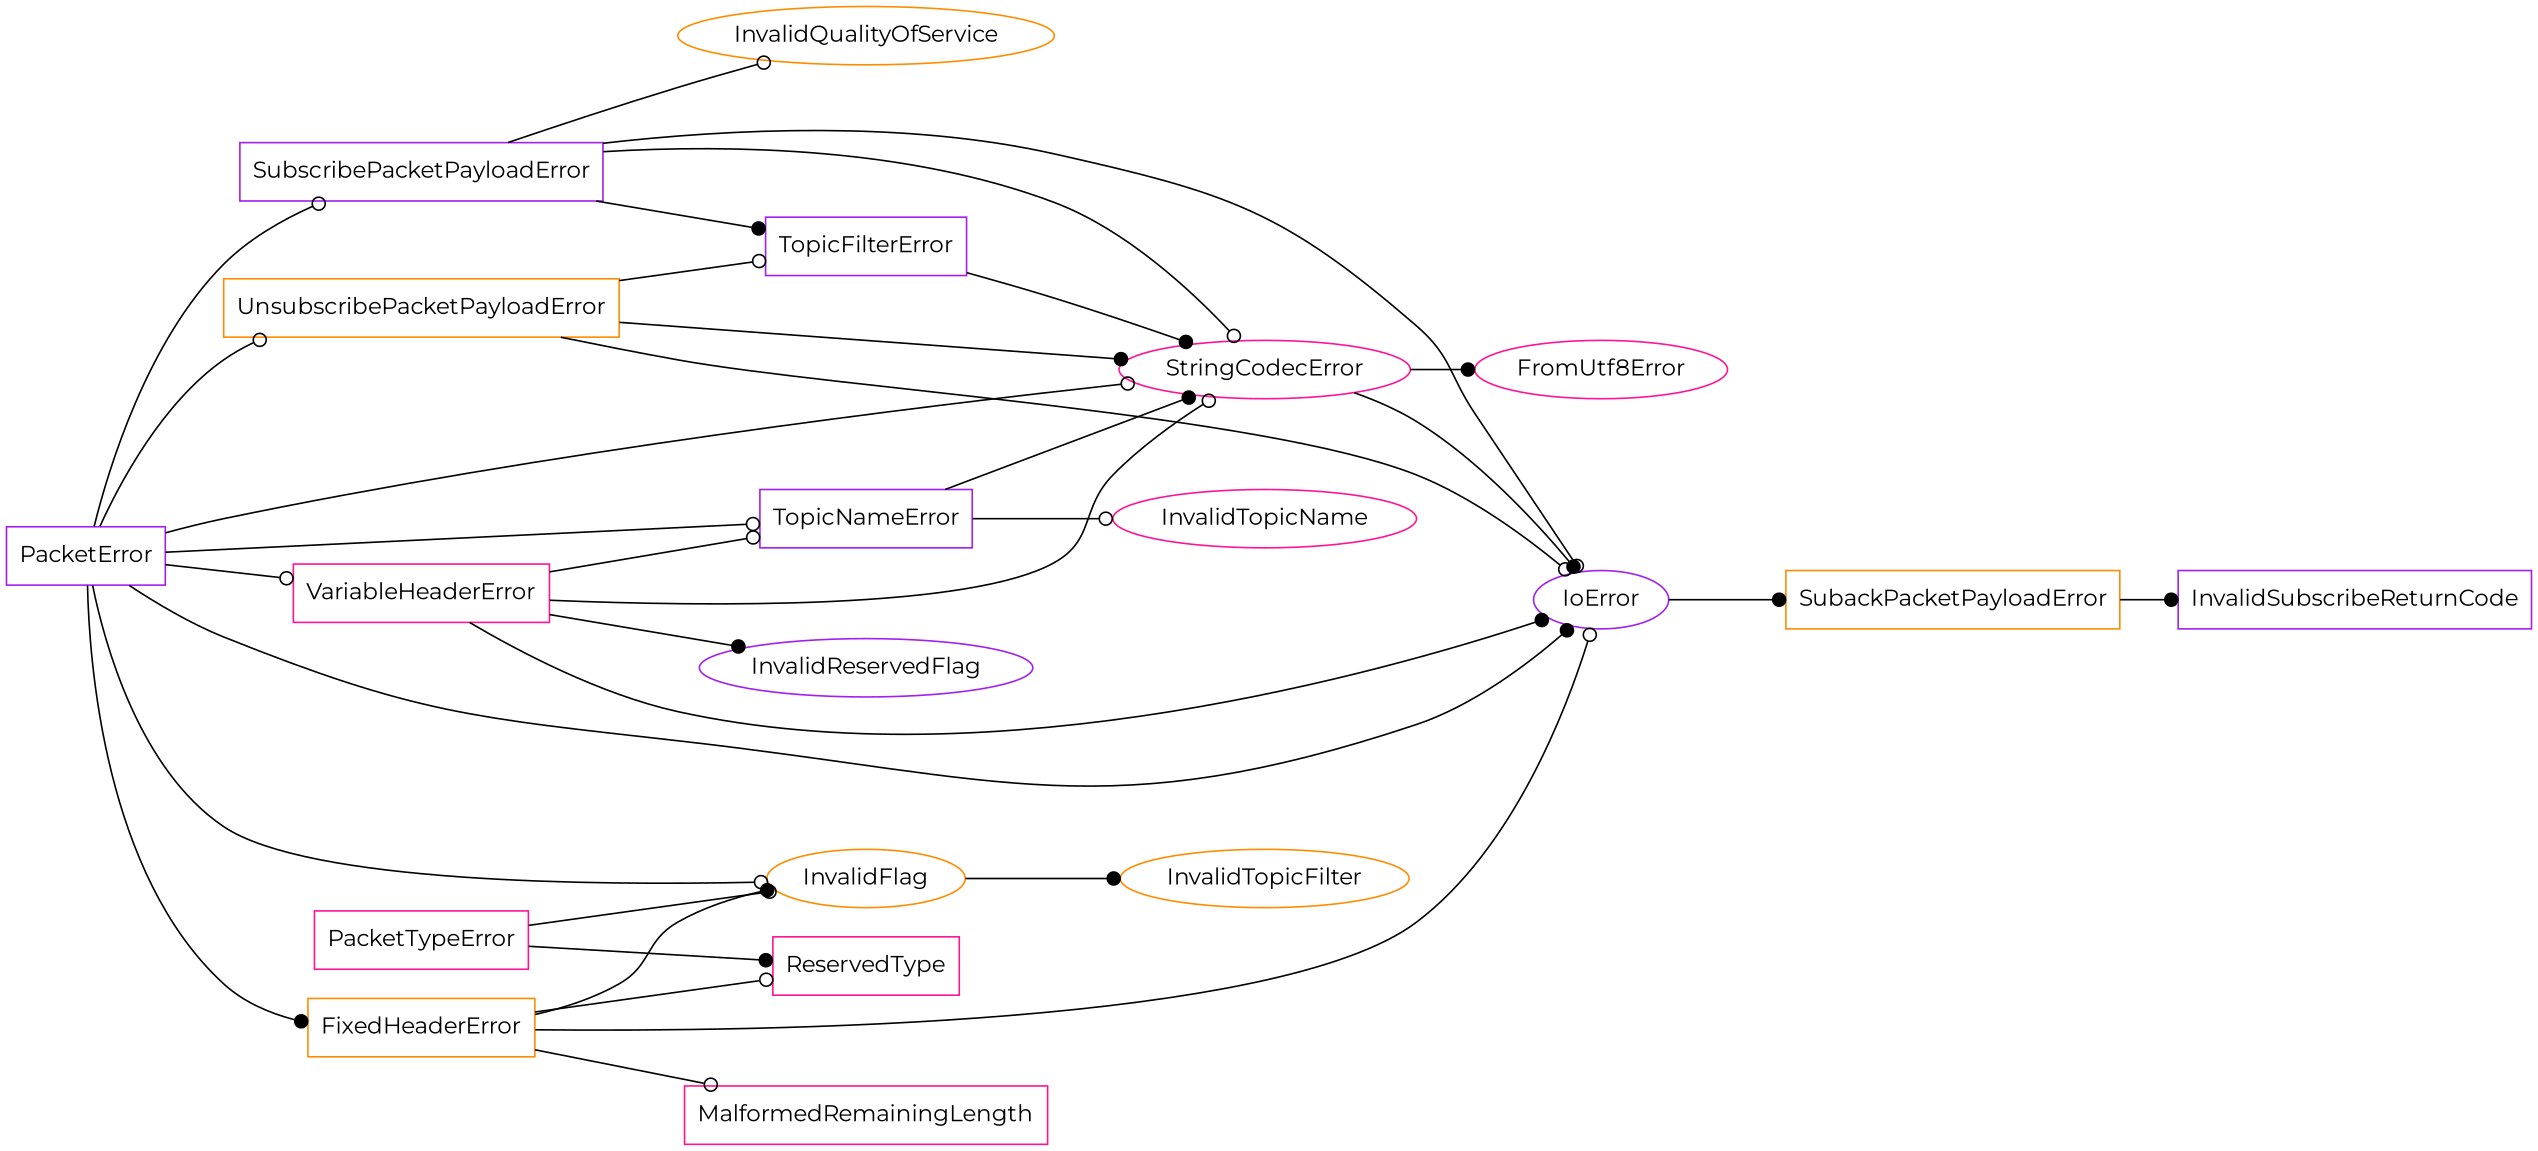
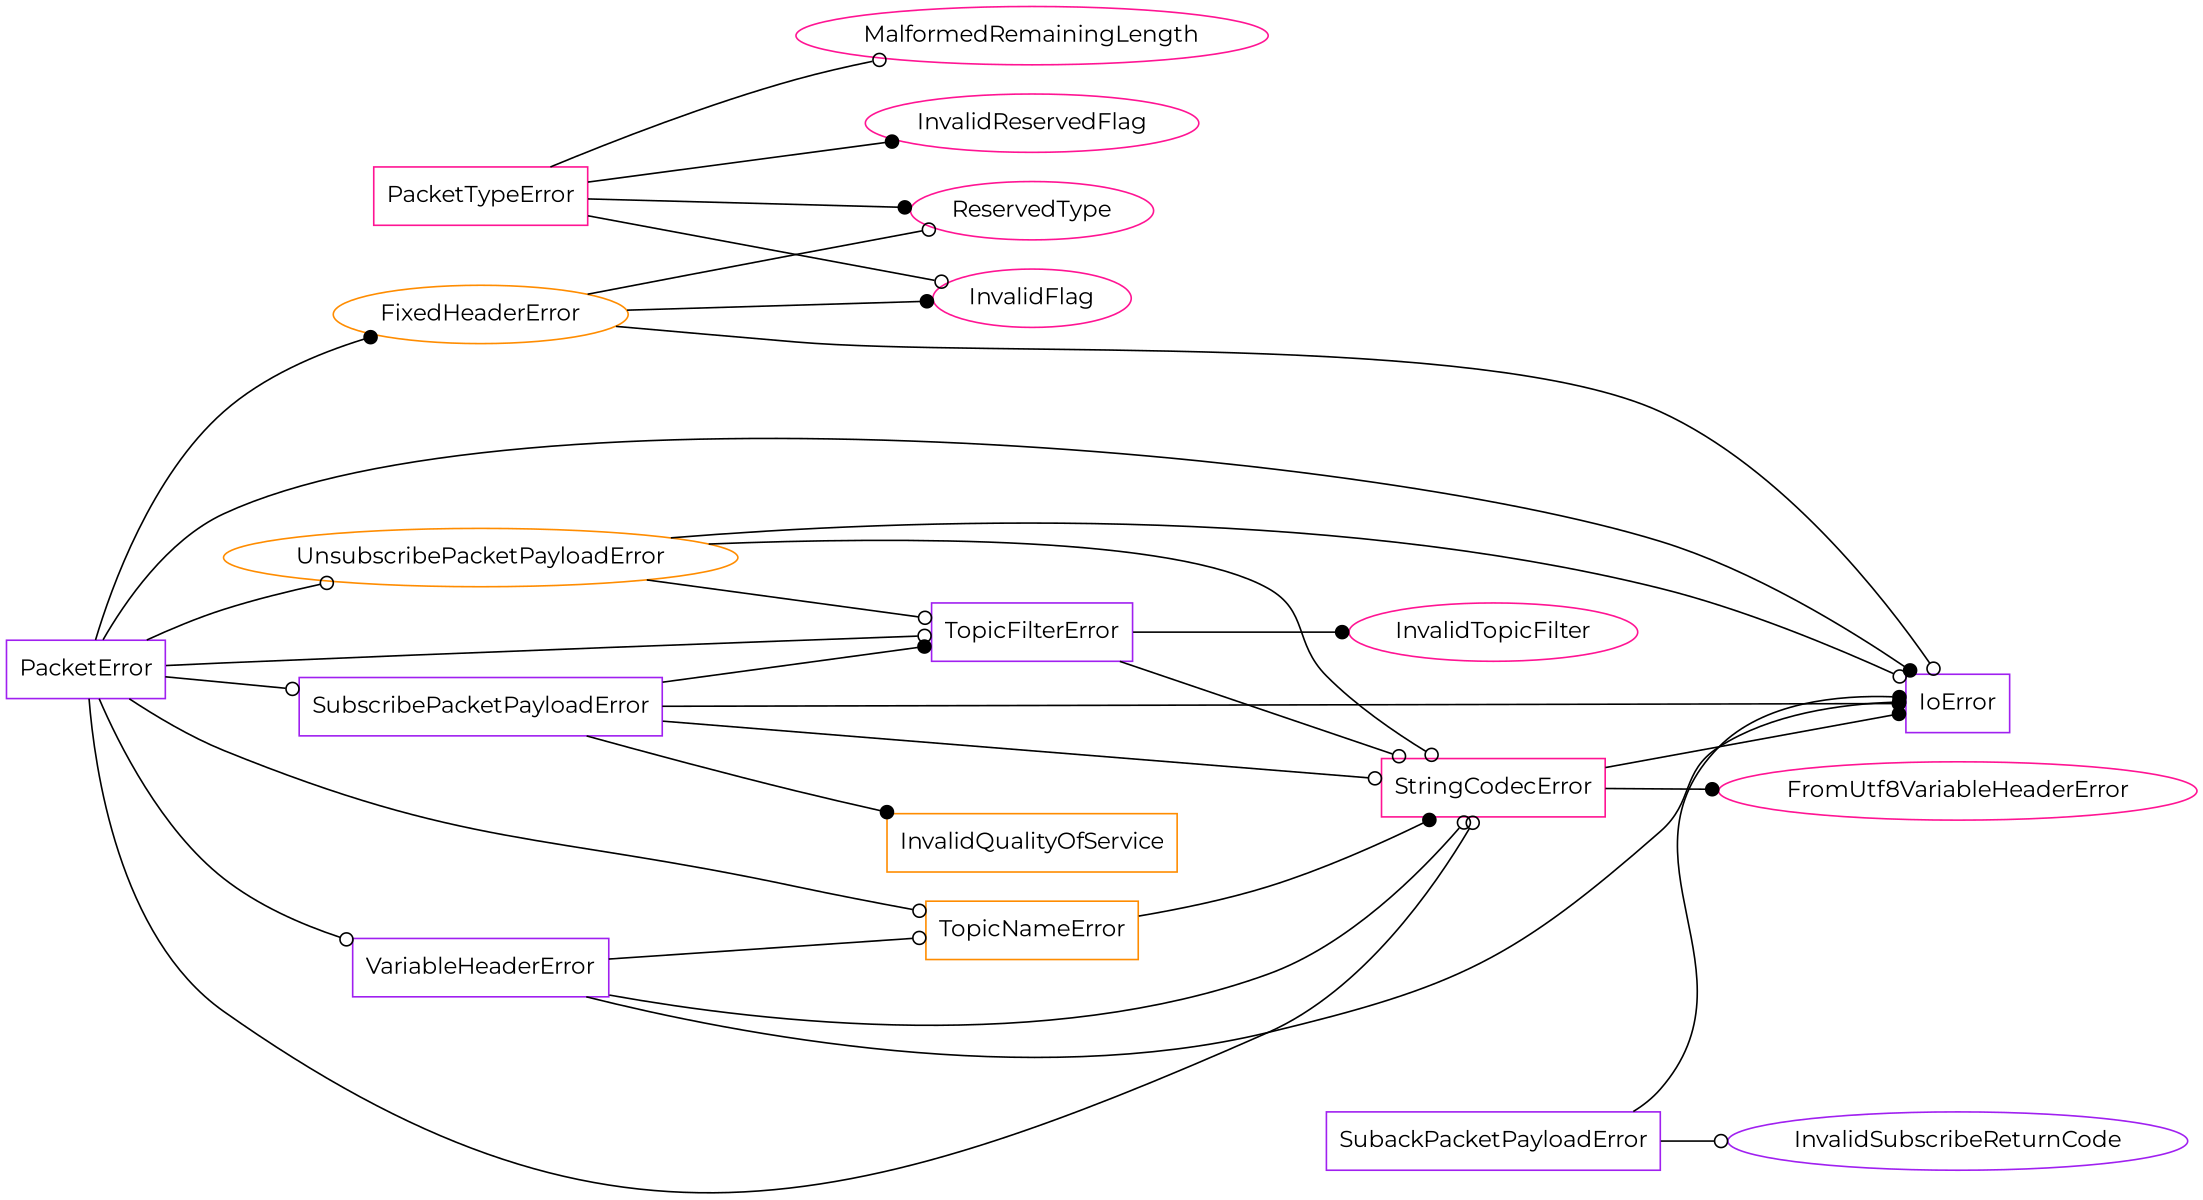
node "InvalidQualityOfService": shape ellipse -> box
edge "SubscribePacketPayloadError" -> "InvalidQualityOfService": arrowhead odot -> dot
edge "SubscribePacketPayloadError" -> "IoError": arrowhead odot -> dot
edge "TopicFilterError" -> "StringCodecError": arrowhead dot -> odot
node "UnsubscribePacketPayloadError": shape box -> ellipse
edge "UnsubscribePacketPayloadError" -> "StringCodecError": arrowhead dot -> odot
node "StringCodecError": shape ellipse -> box
node "FromUtf8Error": label "FromUtf8Error" -> "FromUtf8VariableHeaderError"
node "TopicNameError": color purple -> darkorange
node "InvalidTopicName": removed
node "VariableHeaderError": color deeppink -> purple
node "IoError": shape ellipse -> box
edge "IoError" -> "SubackPacketPayloadError": reversed
node "SubackPacketPayloadError": color darkorange -> purple
edge "SubackPacketPayloadError" -> "InvalidSubscribeReturnCode": arrowhead dot -> odot
node "InvalidSubscribeReturnCode": shape box -> ellipse
edge "VariableHeaderError" -> "InvalidReservedFlag": now "PacketTypeError" -> "InvalidReservedFlag"
node "InvalidReservedFlag": color purple -> deeppink
edge "PacketError" -> "InvalidFlag": now "PacketError" -> "TopicFilterError"
node "InvalidFlag": color darkorange -> deeppink
edge "InvalidFlag" -> "InvalidTopicFilter": now "TopicFilterError" -> "InvalidTopicFilter"
node "InvalidTopicFilter": color darkorange -> deeppink
node "ReservedType": shape box -> ellipse
node "FixedHeaderError": shape box -> ellipse
edge "FixedHeaderError" -> "MalformedRemainingLength": now "PacketTypeError" -> "MalformedRemainingLength"
node "MalformedRemainingLength": shape box -> ellipse
